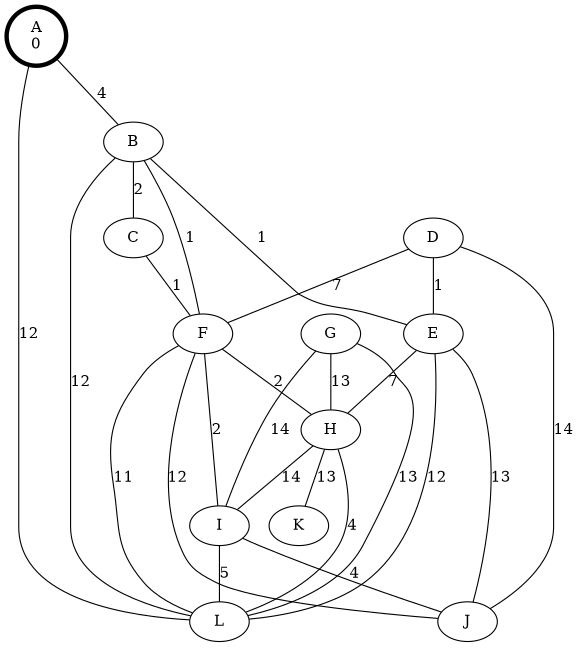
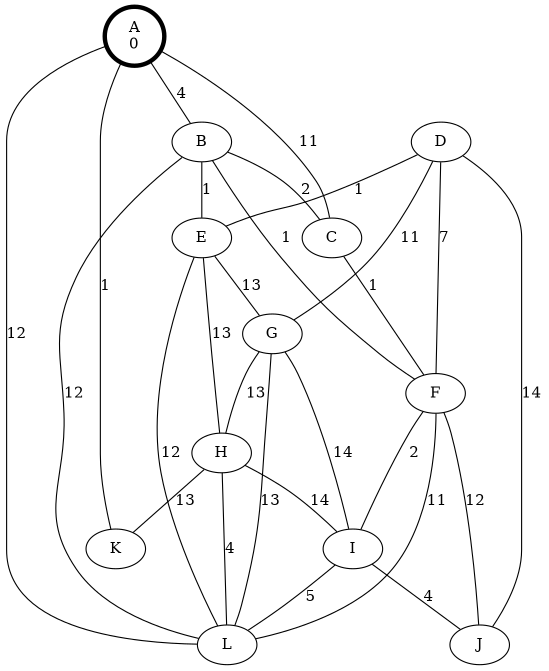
edge "A 0" -- "C": added, label "11"
edge "D" -- "G": added, label "11"
edge "A 0" -- "K": added, label "1"
edge "F" -- "H": removed, label "2"
edge "E" -- "H": label "7" -> "13"
edge "E" -- "J": now "E" -- "G"
